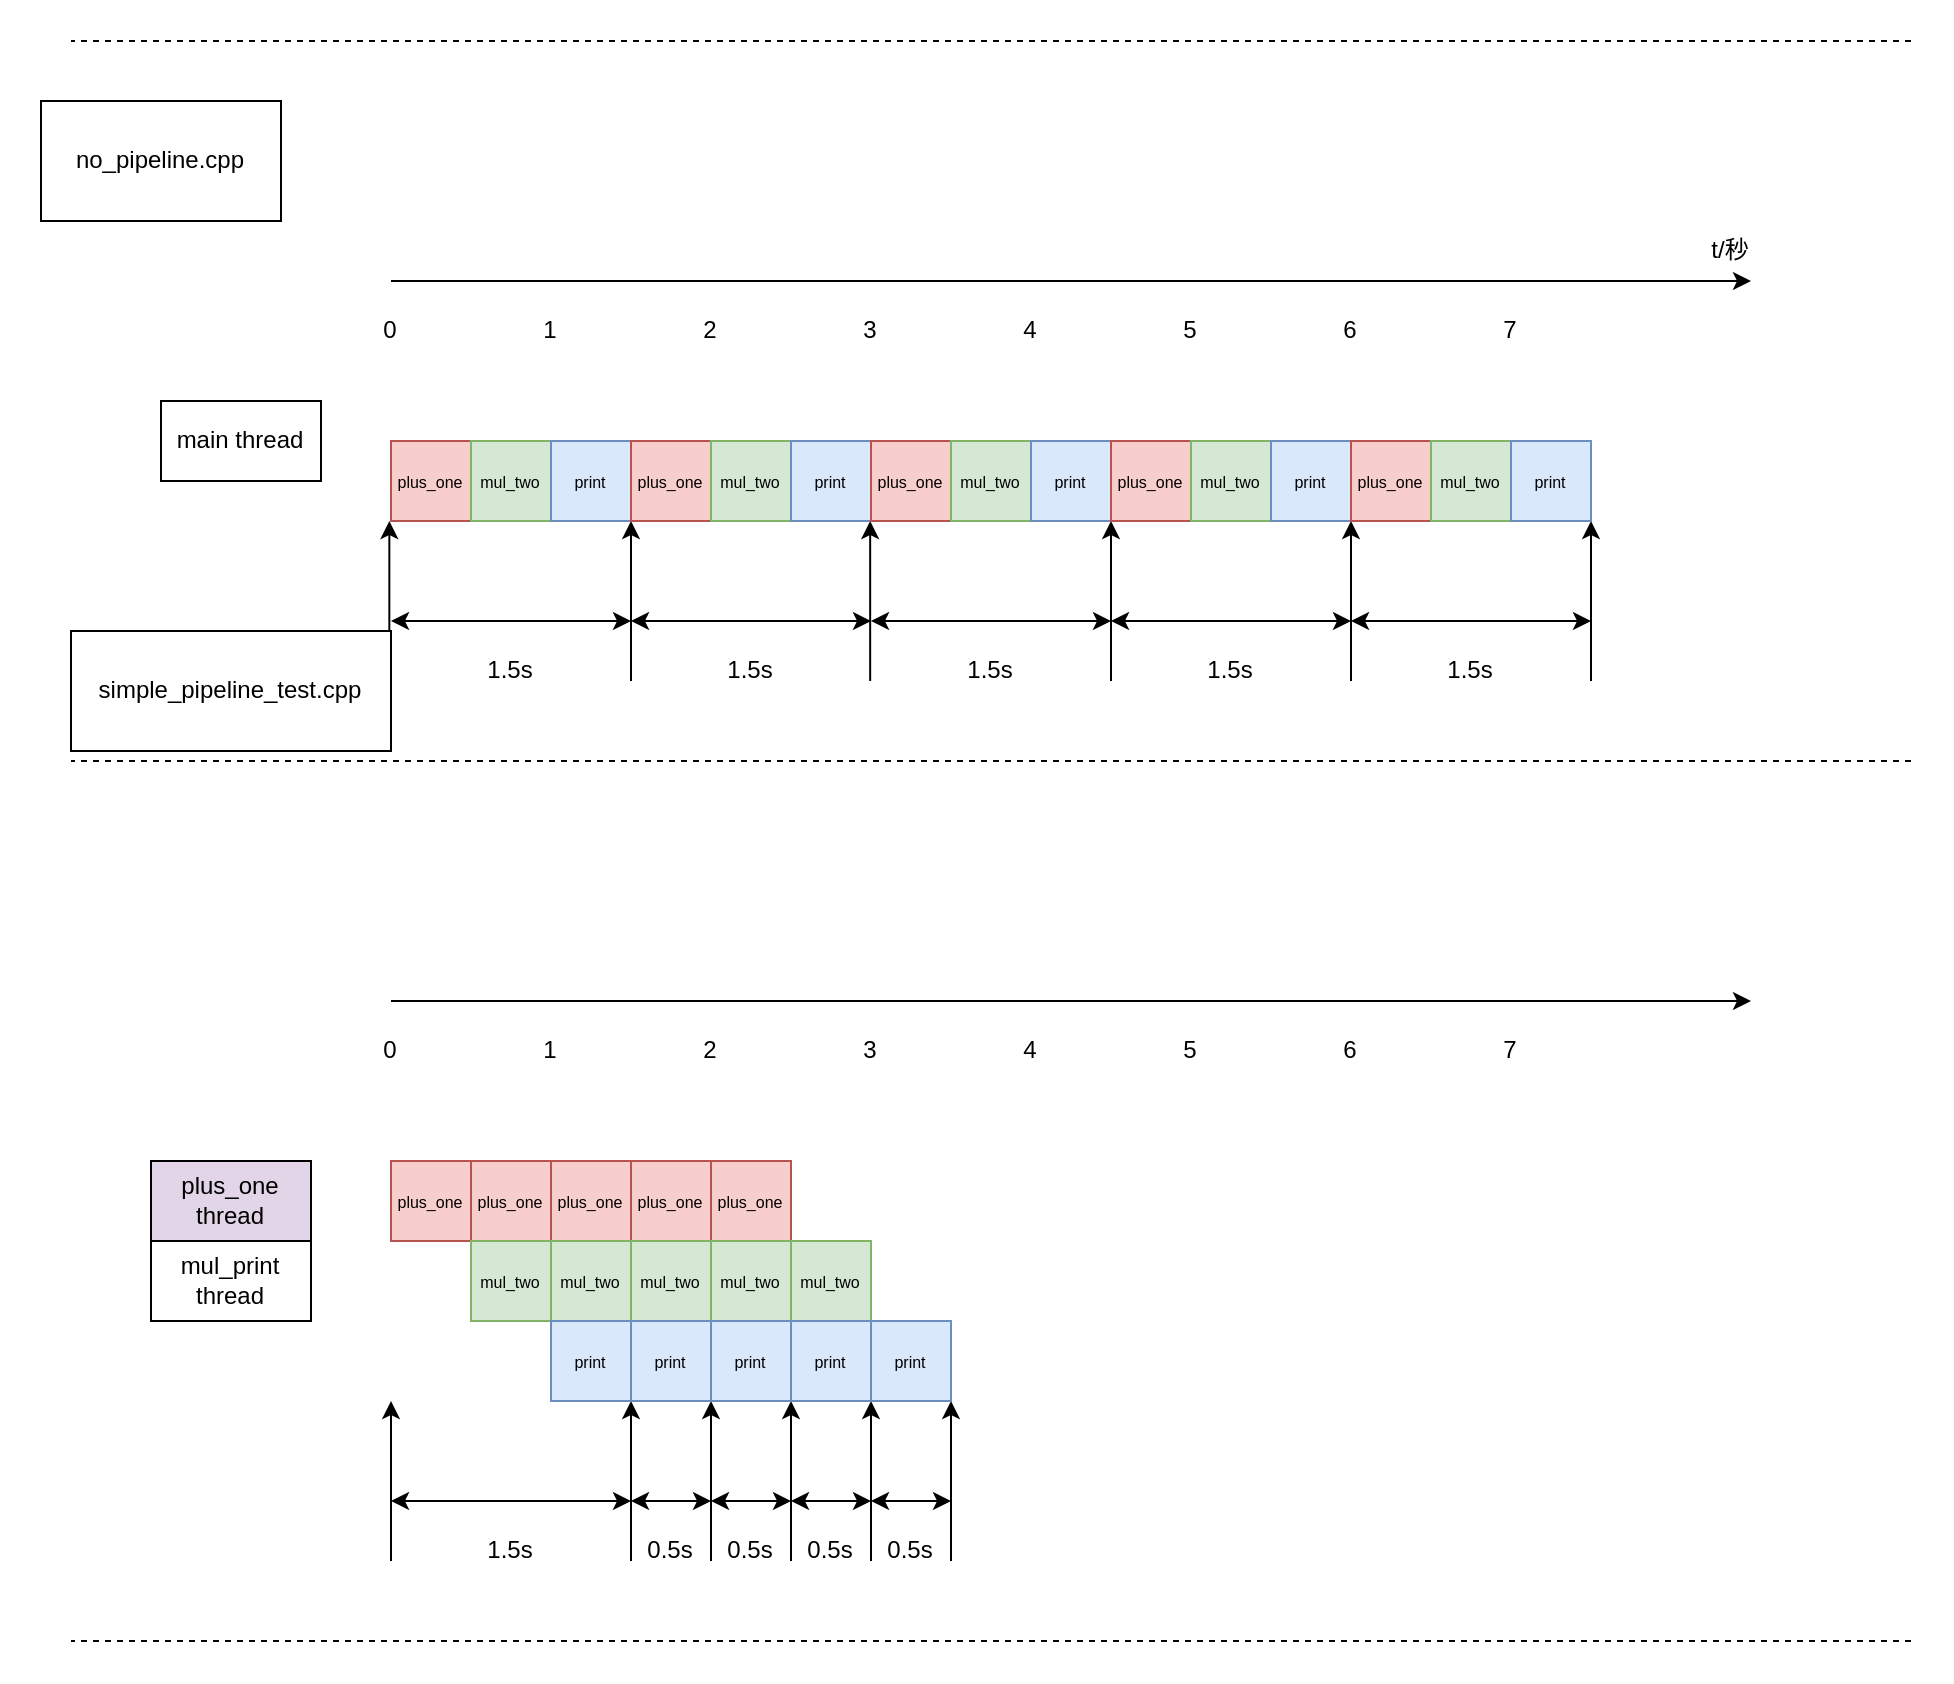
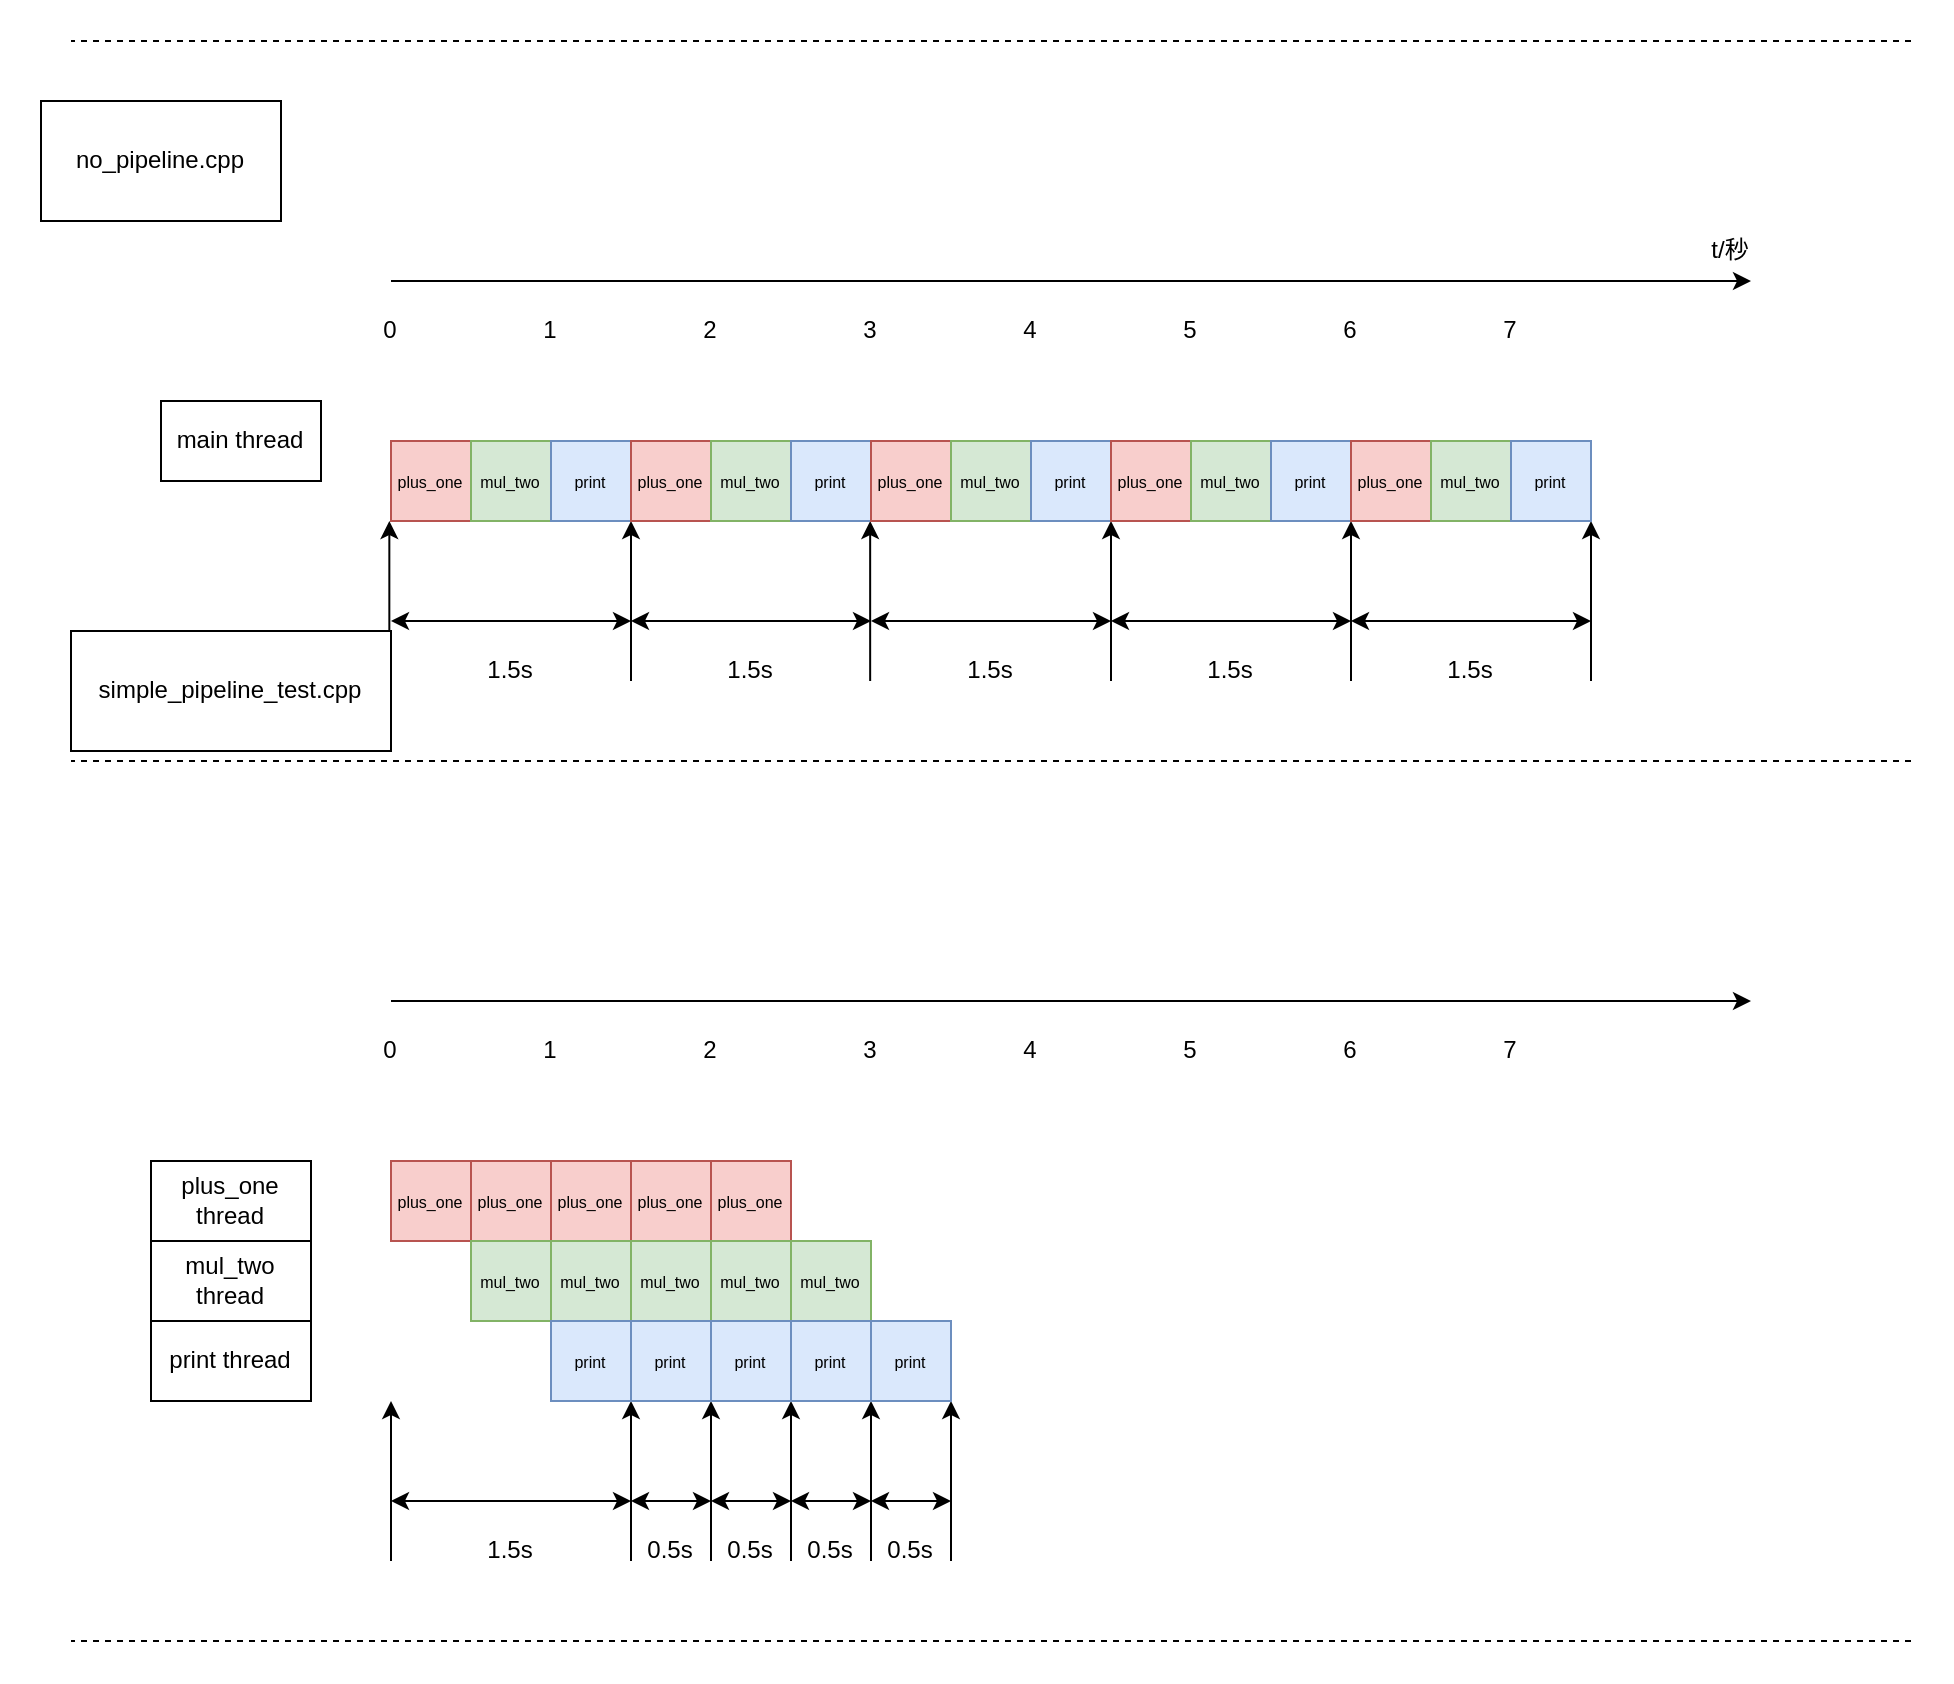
node "plus_one thread": fillcolor #e1d5e7 -> #ffffff
node "mul_print thread": label "mul_print thread" -> "mul_two thread"
node "print thread": added
